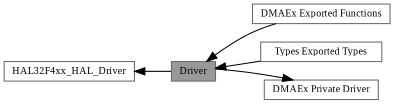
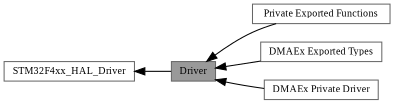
node "DMAEx Exported Functions": label "DMAEx Exported Functions" -> "Private Exported Functions"
node "Types Exported Types": label "Types Exported Types" -> "DMAEx Exported Types"
node "HAL32F4xx_HAL_Driver": label "HAL32F4xx_HAL_Driver" -> "STM32F4xx_HAL_Driver"
edge "Driver" -> "DMAEx Private Driver": reversed
